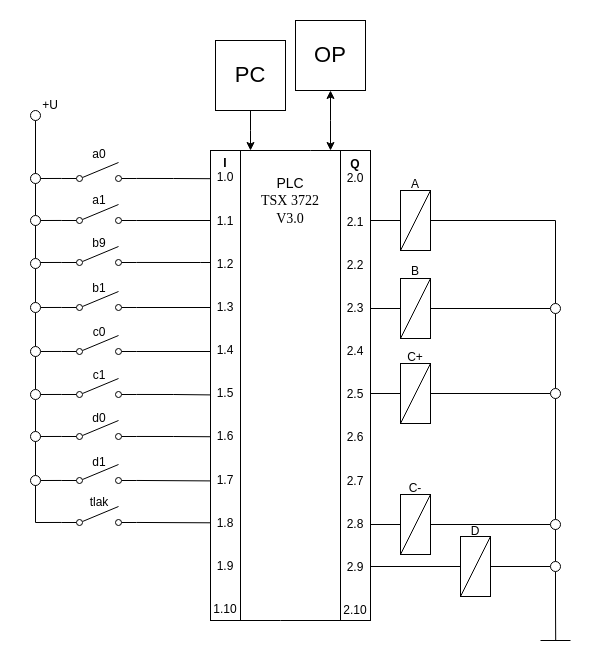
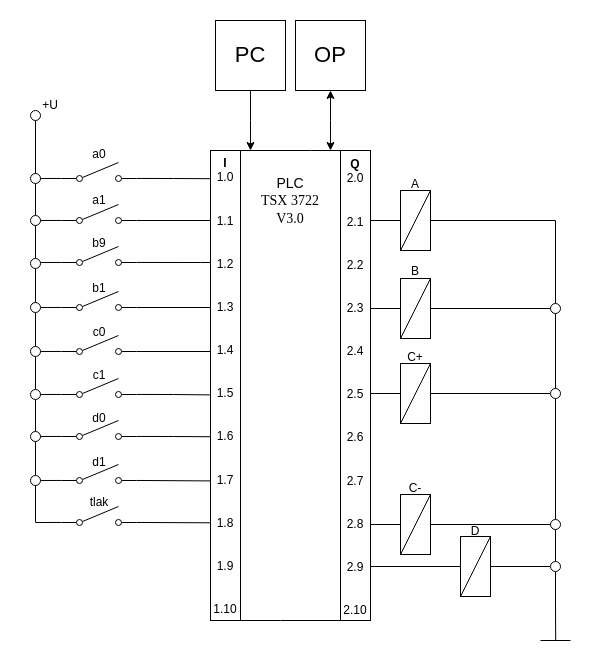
node "PC": moved (251, 76) -> (251, 56)
